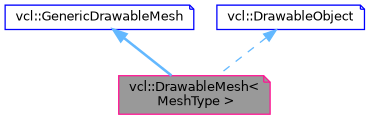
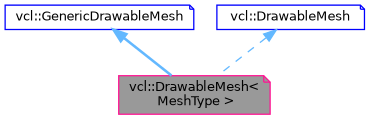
node "vcl::DrawableObject": label "vcl::DrawableObject" -> "vcl::DrawableMesh"
